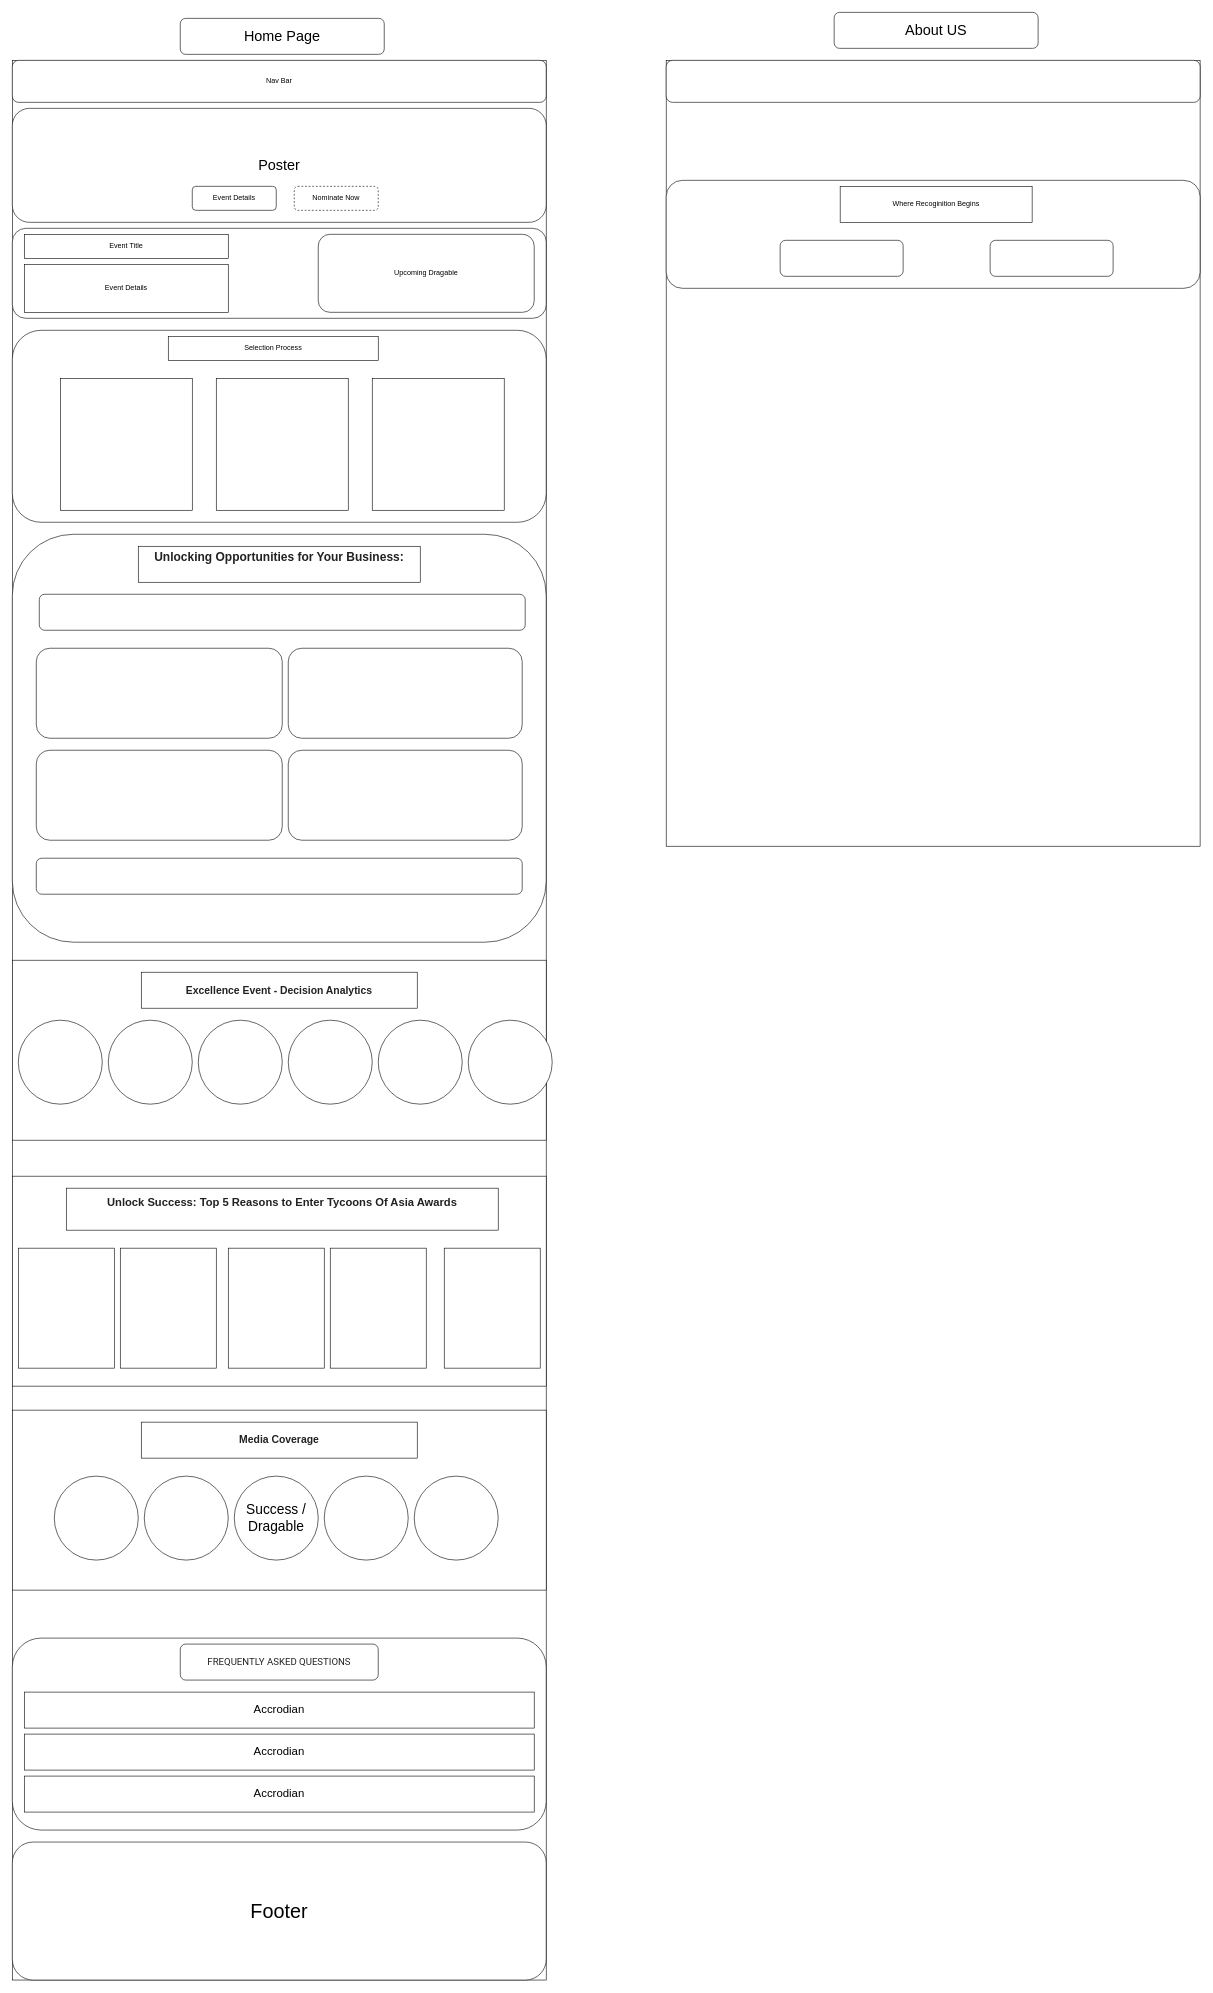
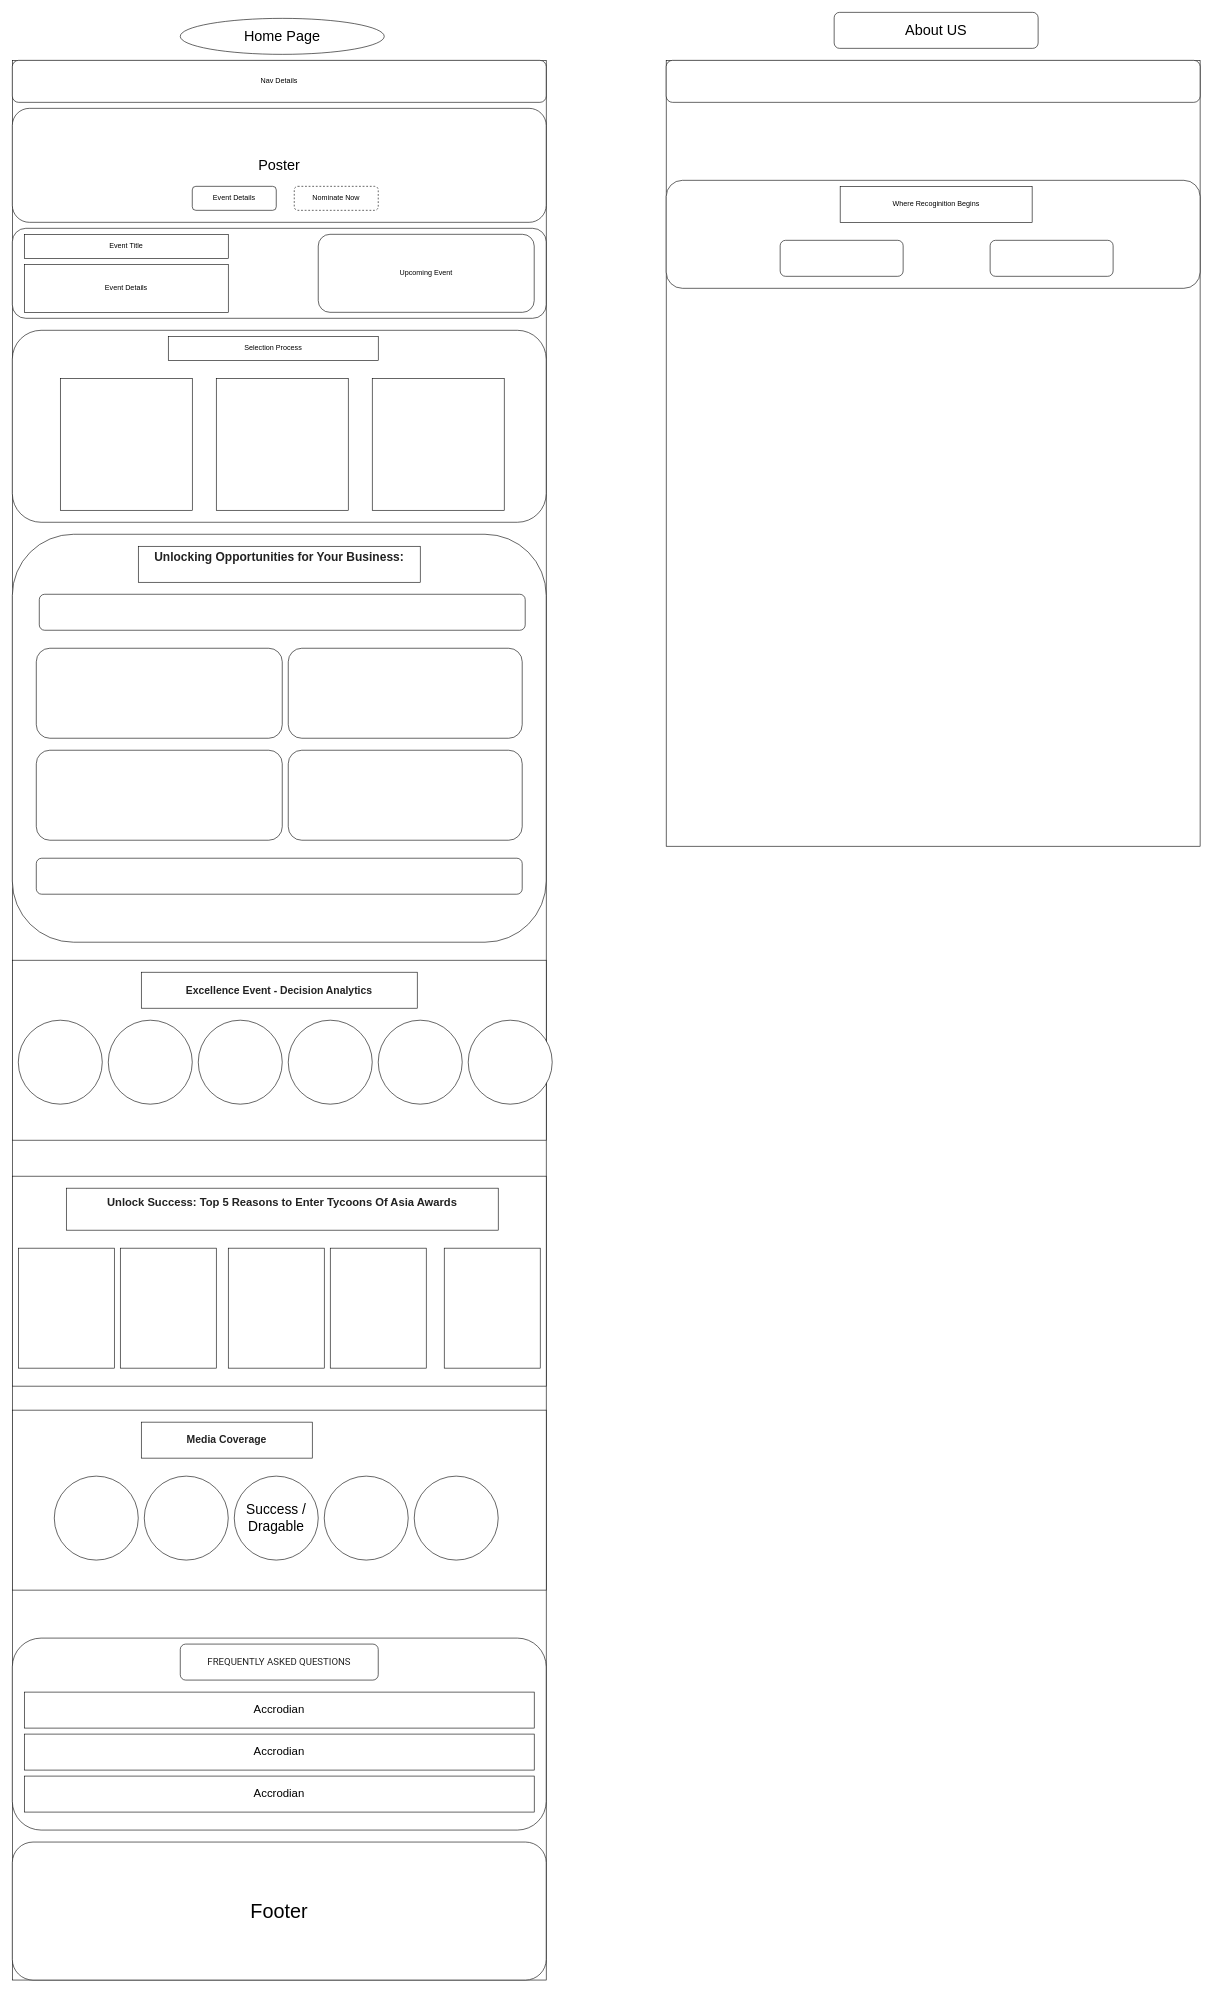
node "Home Page": shape rounded rectangle -> ellipse
node "Nav Bar": label "Nav Bar" -> "Nav Details"
node "Upcoming Dragable": label "Upcoming Dragable" -> "Upcoming Event"
node "Media Coverage": size 276x36 -> 171x36
